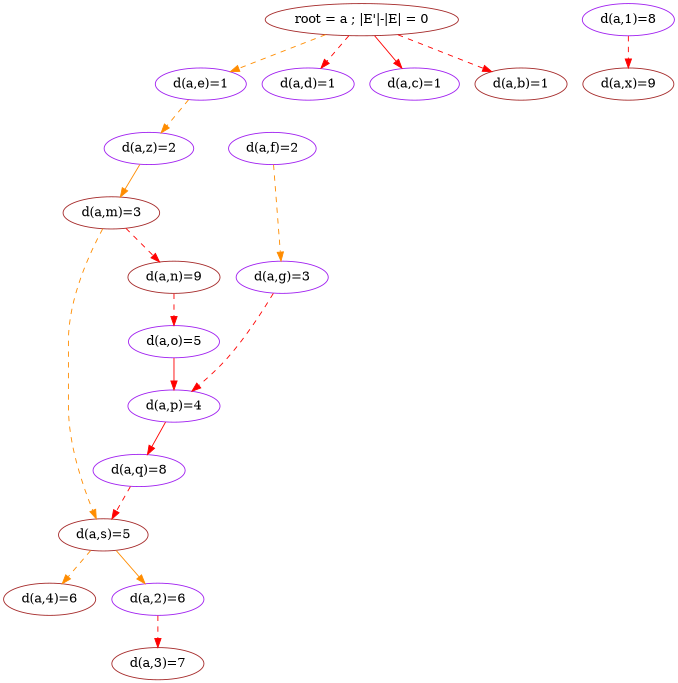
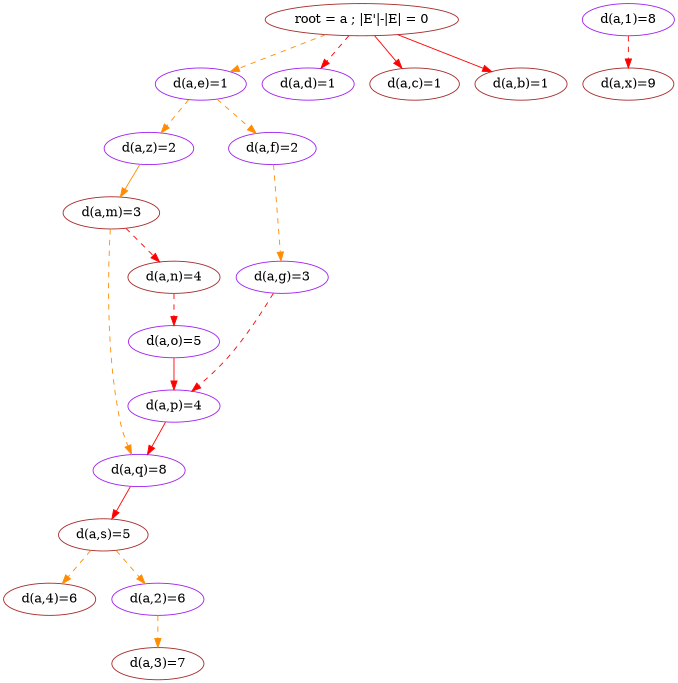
edge "root = a ; |E'|-|E| = 0" -> "d(a,b)=1": style dashed -> solid
node "d(a,c)=1": color purple -> brown
edge "d(a,e)=1" -> "d(a,f)=2": added
node "d(a,n)=9": label "d(a,n)=9" -> "d(a,n)=4"
edge "d(a,m)=3" -> "d(a,s)=5": now "d(a,m)=3" -> "d(a,q)=8"
edge "d(a,q)=8" -> "d(a,s)=5": style dashed -> solid
edge "d(a,s)=5" -> "d(a,2)=6": style solid -> dashed
edge "d(a,2)=6" -> "d(a,3)=7": color red -> darkorange
